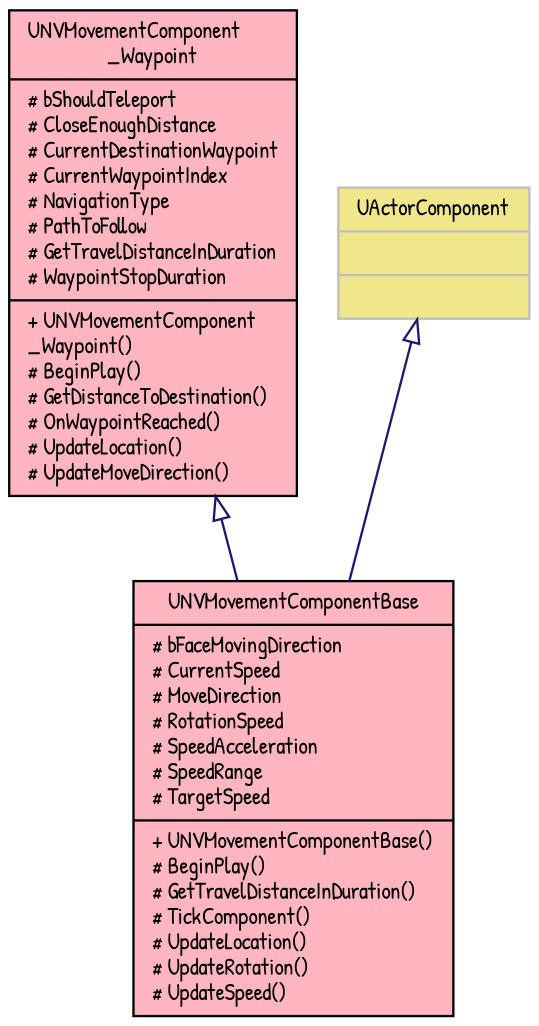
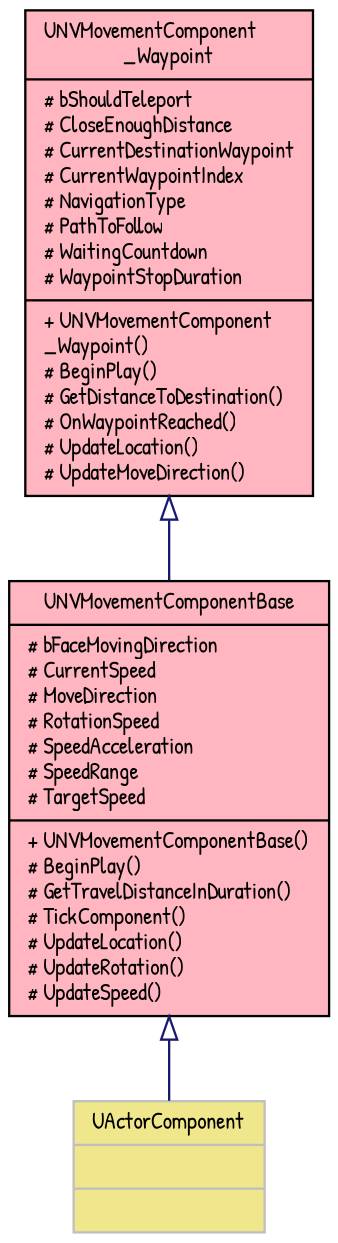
node "UNVMovementComponent": text "# GetTravelDistanceInDuration" -> "# WaitingCountdown"
edge "UNVMovementComponentBase" -> "UActorComponent": reversed
